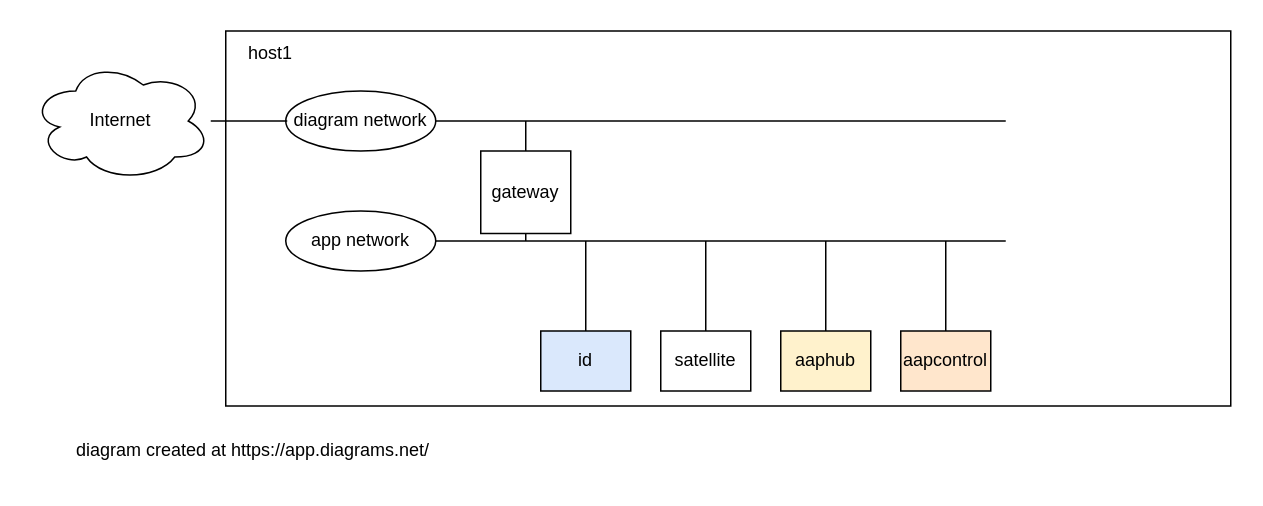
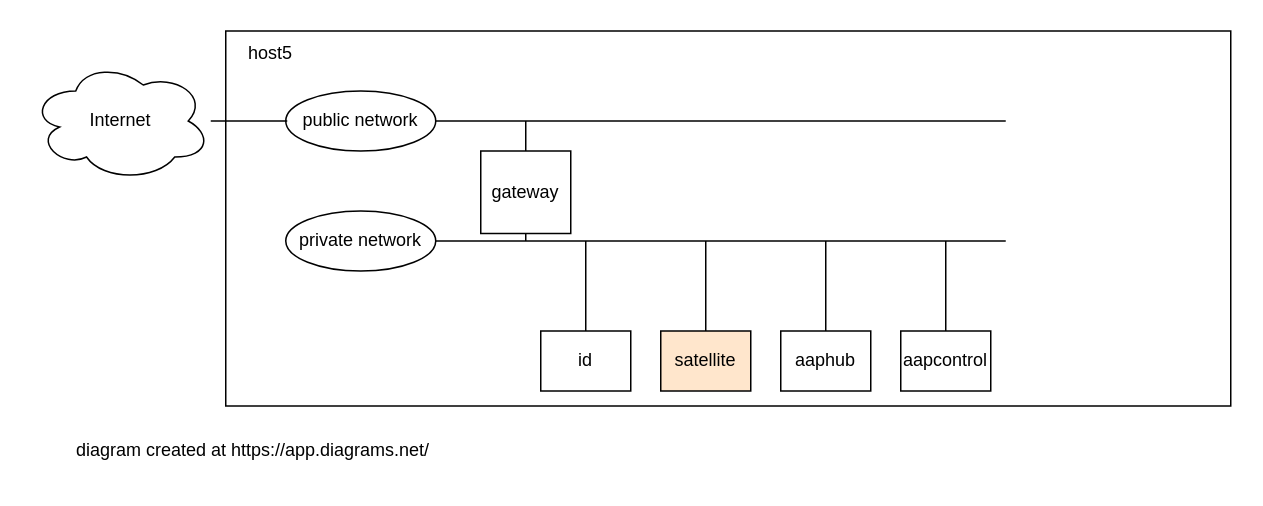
node "host1": label "host1" -> "host5"
node "diagram network": label "diagram network" -> "public network"
node "app network": label "app network" -> "private network"
node "id": fillcolor #dae8fc -> #ffffff
node "satellite": fillcolor #ffffff -> #ffe6cc
node "aaphub": fillcolor #fff2cc -> #ffffff
node "aapcontrol": fillcolor #ffe6cc -> #ffffff
